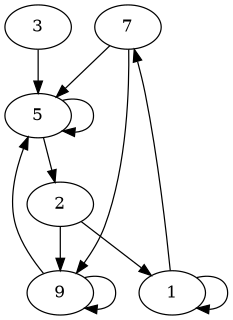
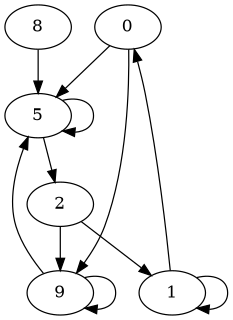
node "3": label "3" -> "8"
node "7": label "7" -> "0"
